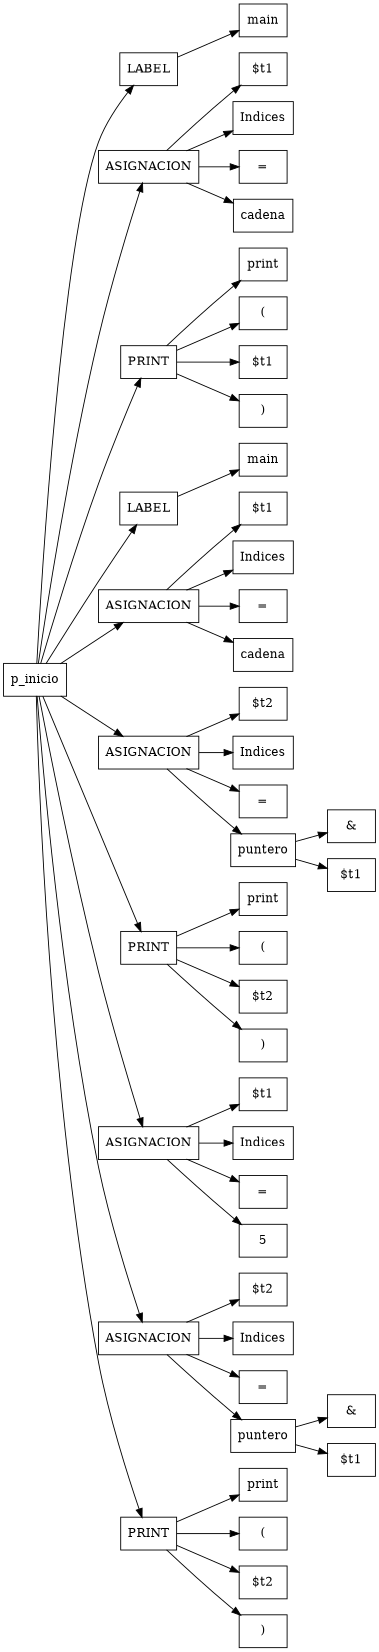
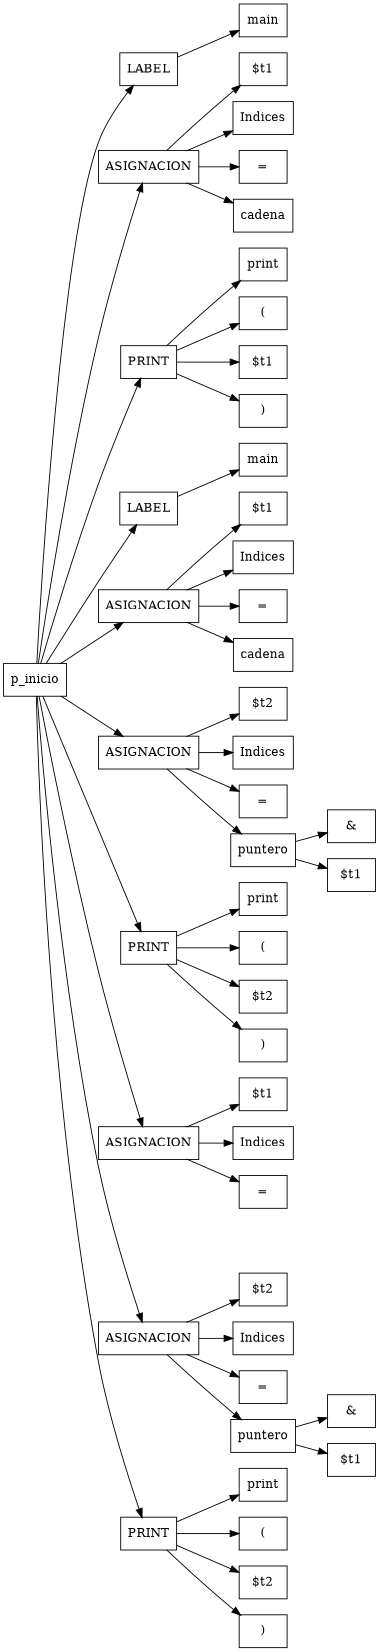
node "5": removed
